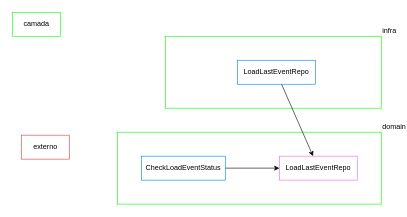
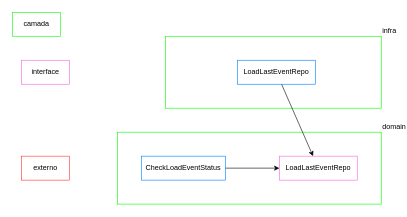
node "interface": added
node "externo": moved (45, 147) -> (45, 168)
